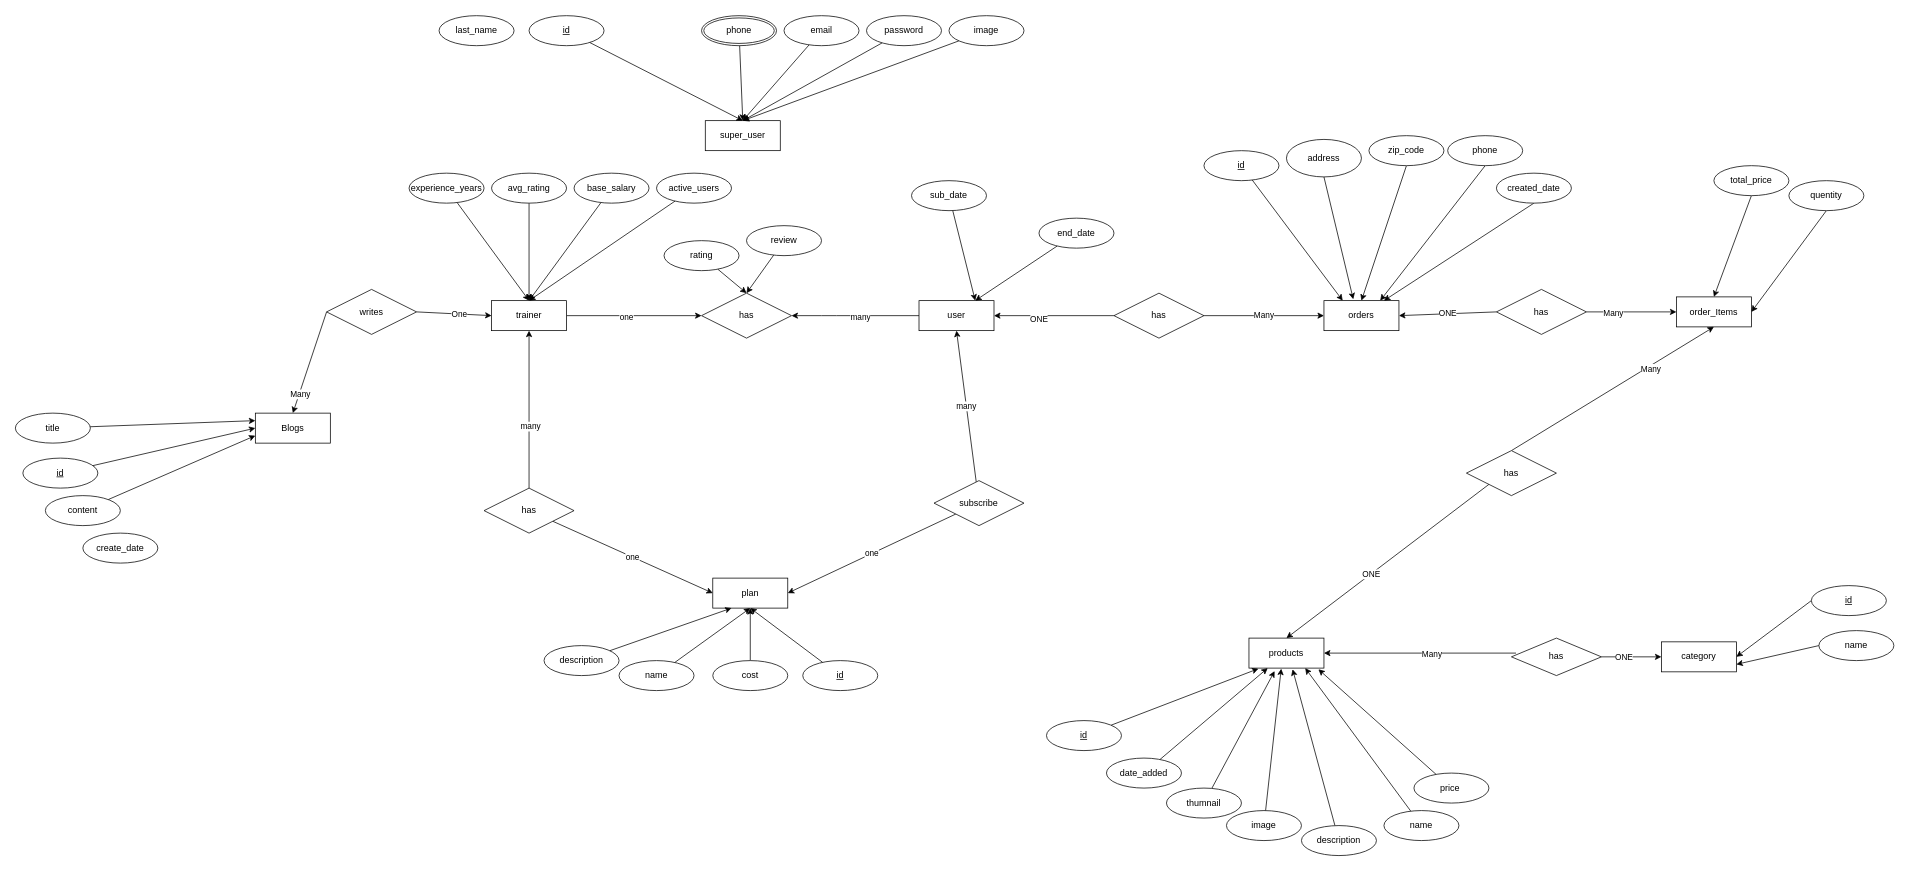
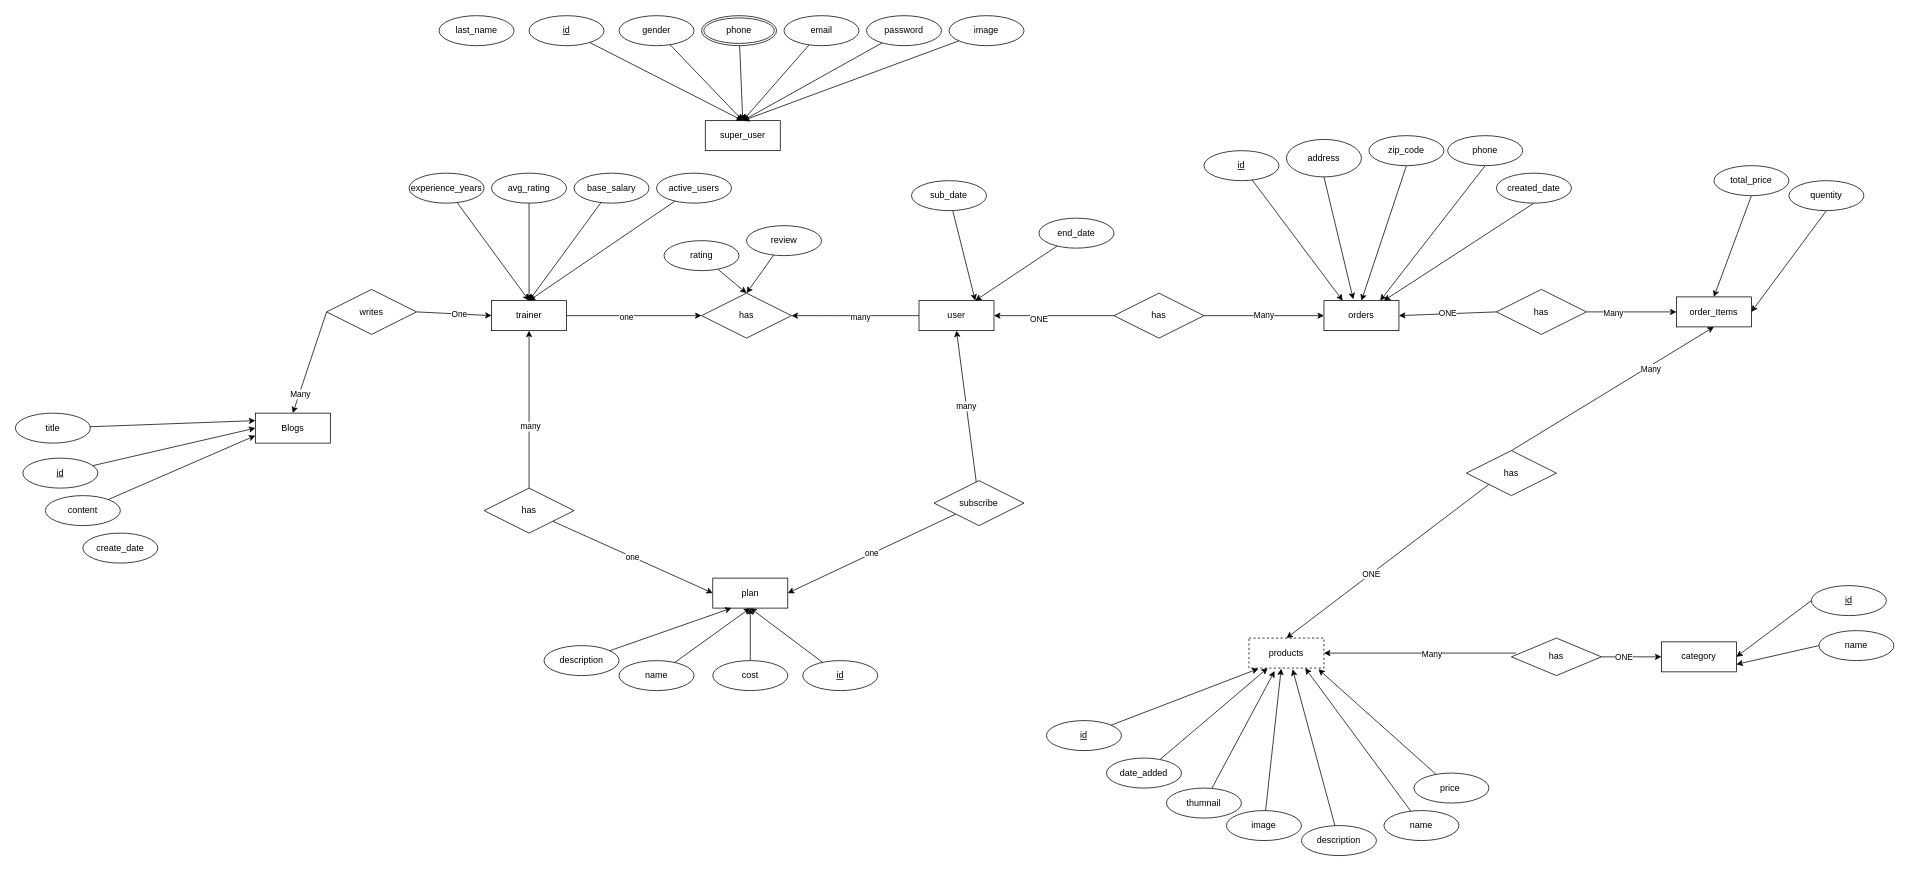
node "gender": added
edge "gender" -> "super_user": added
node "products": style solid -> dashed
